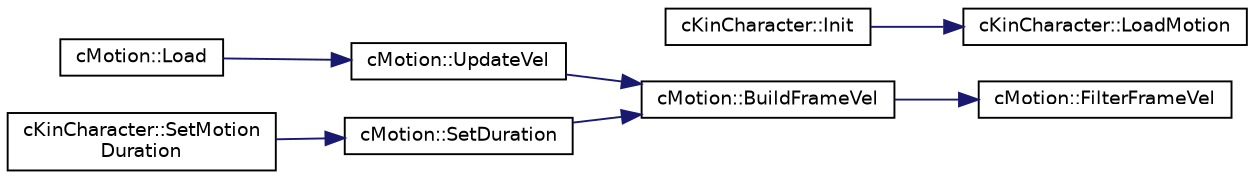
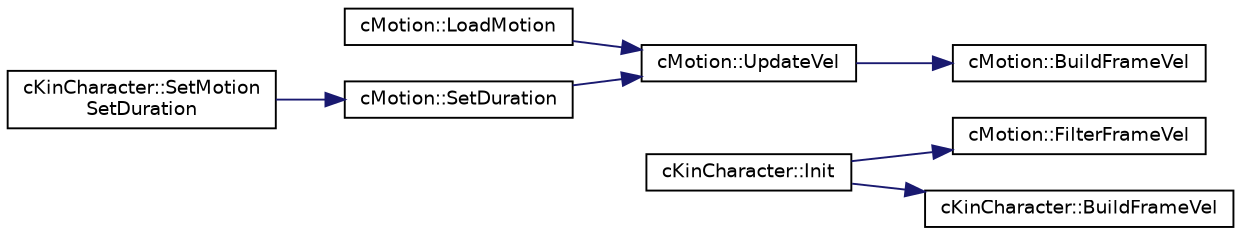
node "cKinCharacter::LoadMotion": label "cKinCharacter::LoadMotion" -> "cKinCharacter::BuildFrameVel"
node "cMotion::Load": label "cMotion::Load" -> "cMotion::LoadMotion"
edge "cMotion::BuildFrameVel" -> "cMotion::FilterFrameVel": now "cKinCharacter::Init" -> "cMotion::FilterFrameVel"
edge "cMotion::SetDuration" -> "cMotion::BuildFrameVel": now "cMotion::SetDuration" -> "cMotion::UpdateVel"
node "cKinCharacter::SetMotion Duration": label "cKinCharacter::SetMotion Duration" -> "cKinCharacter::SetMotion SetDuration"
